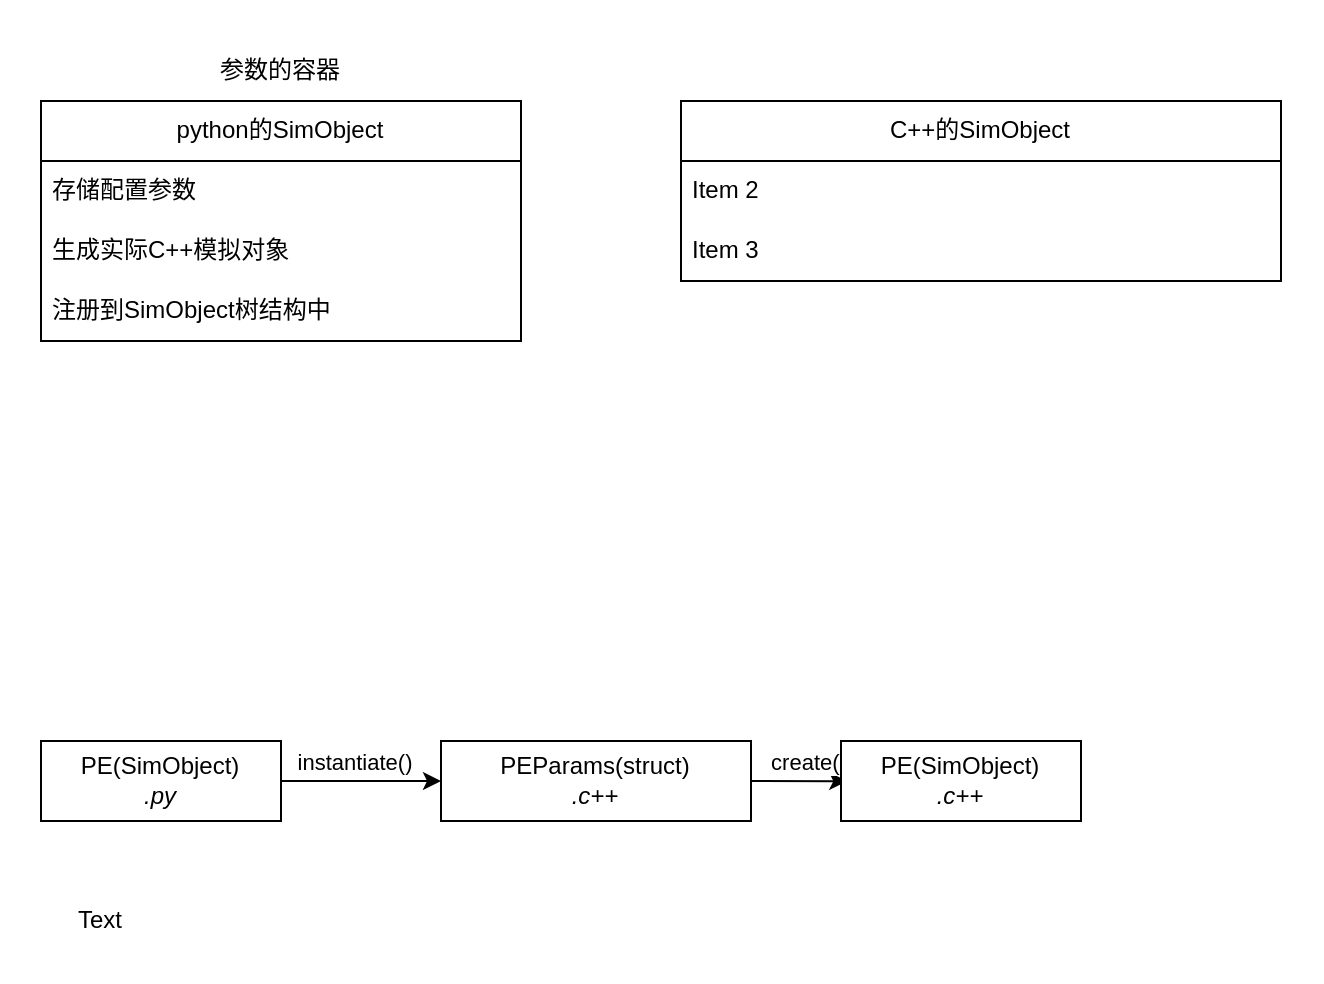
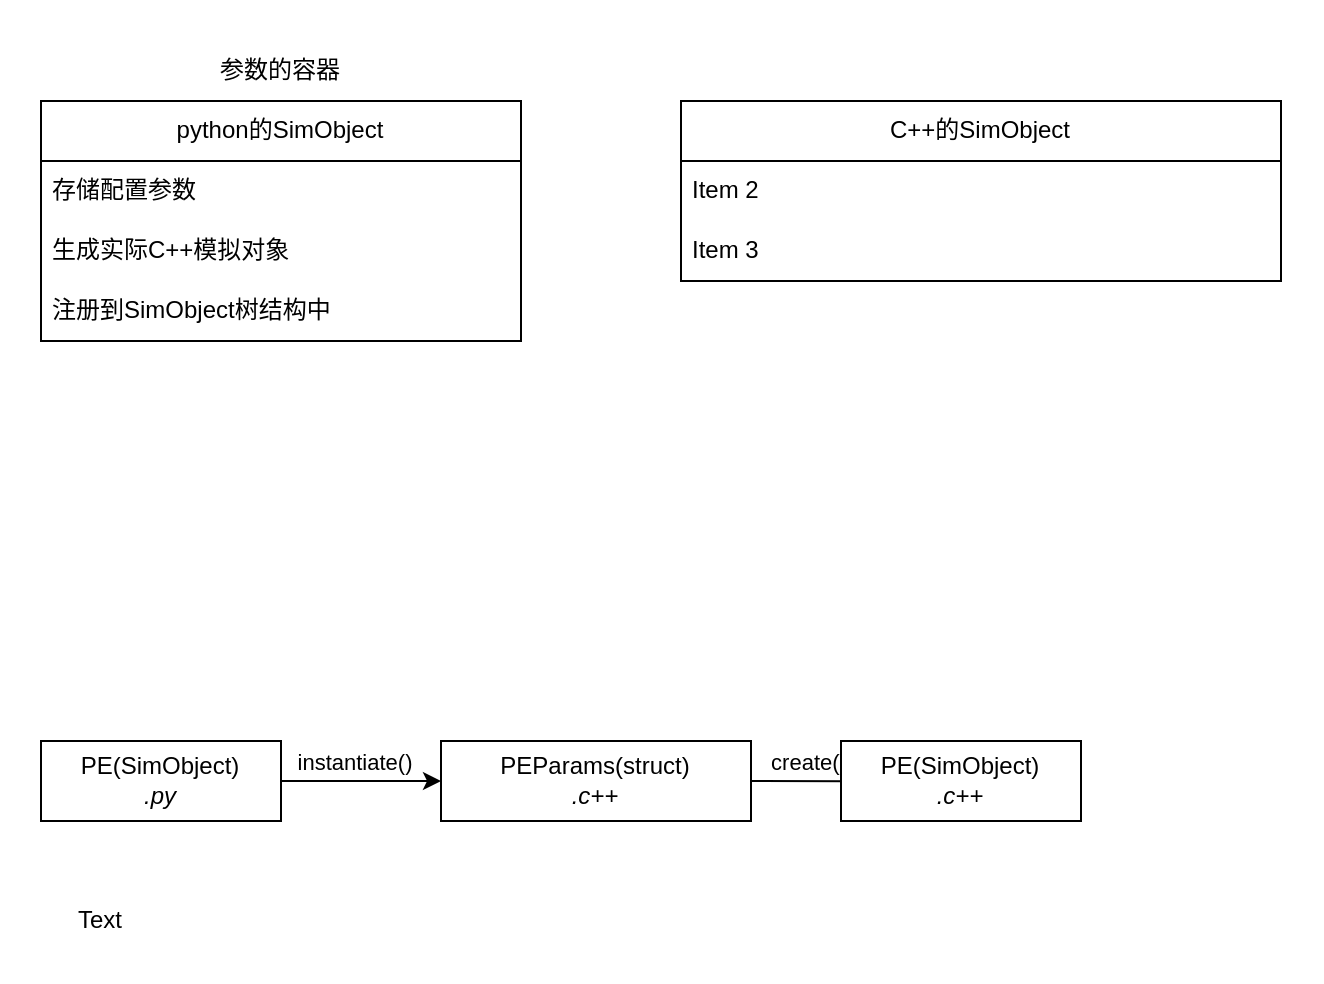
edge "PEParams(struct) .c++" -> "PE(SimObject) .c++": arrowhead classic -> none
